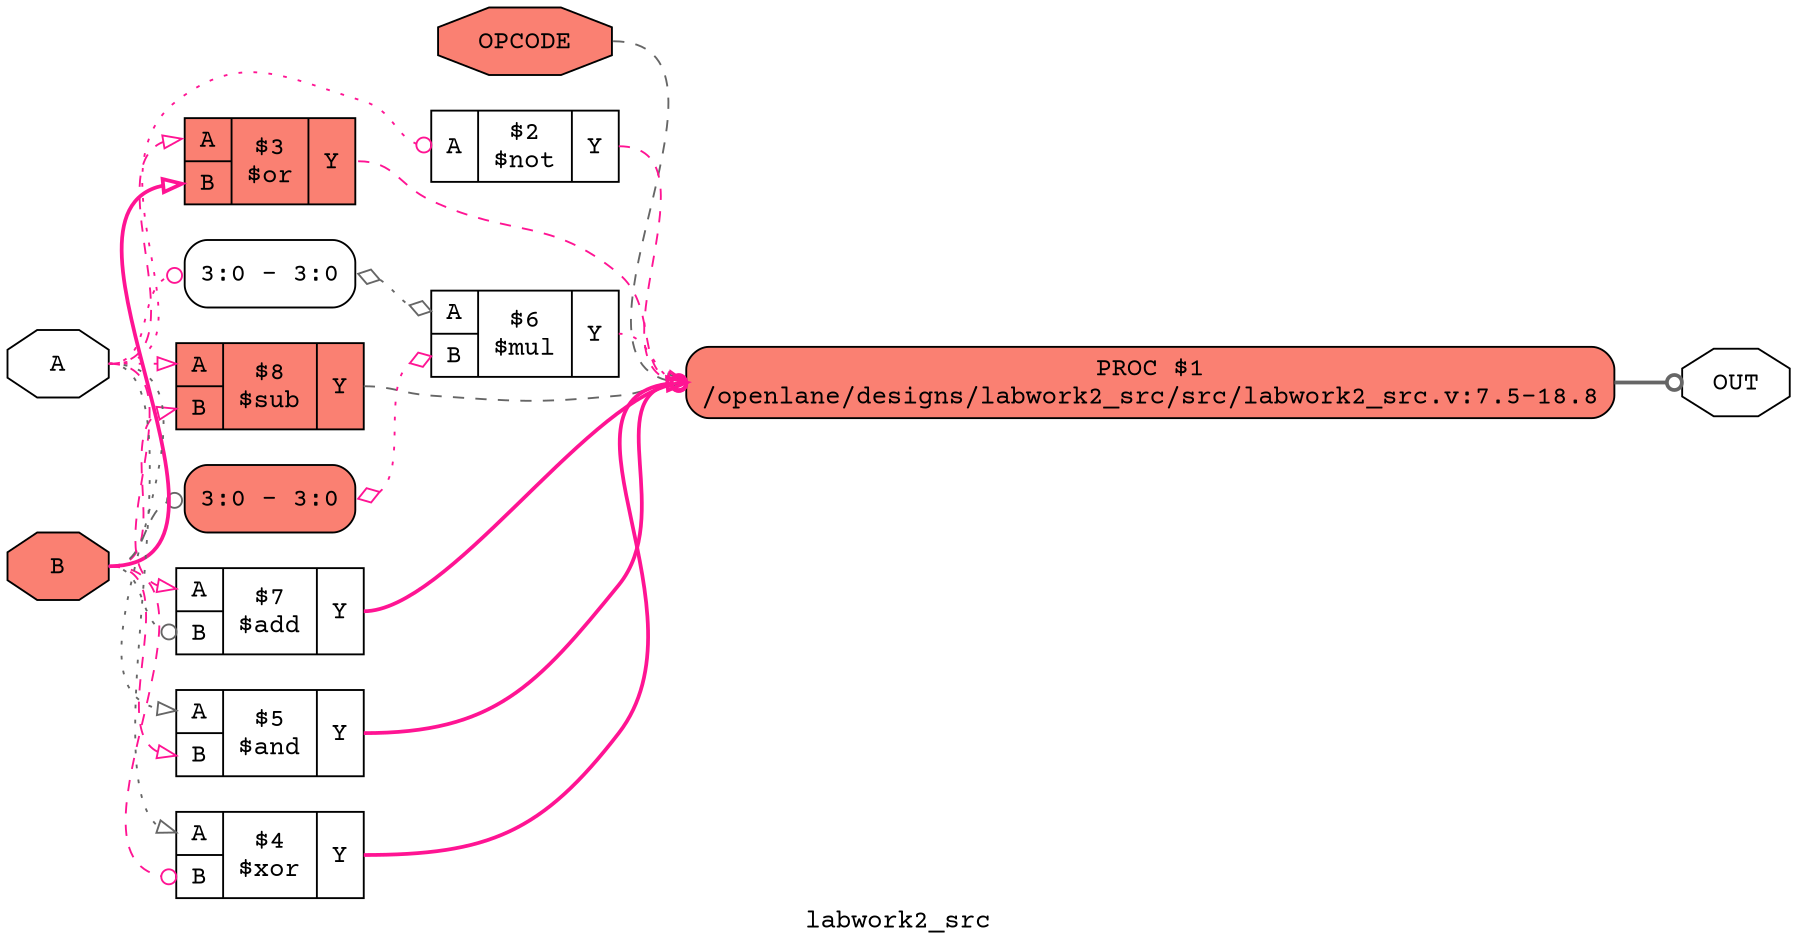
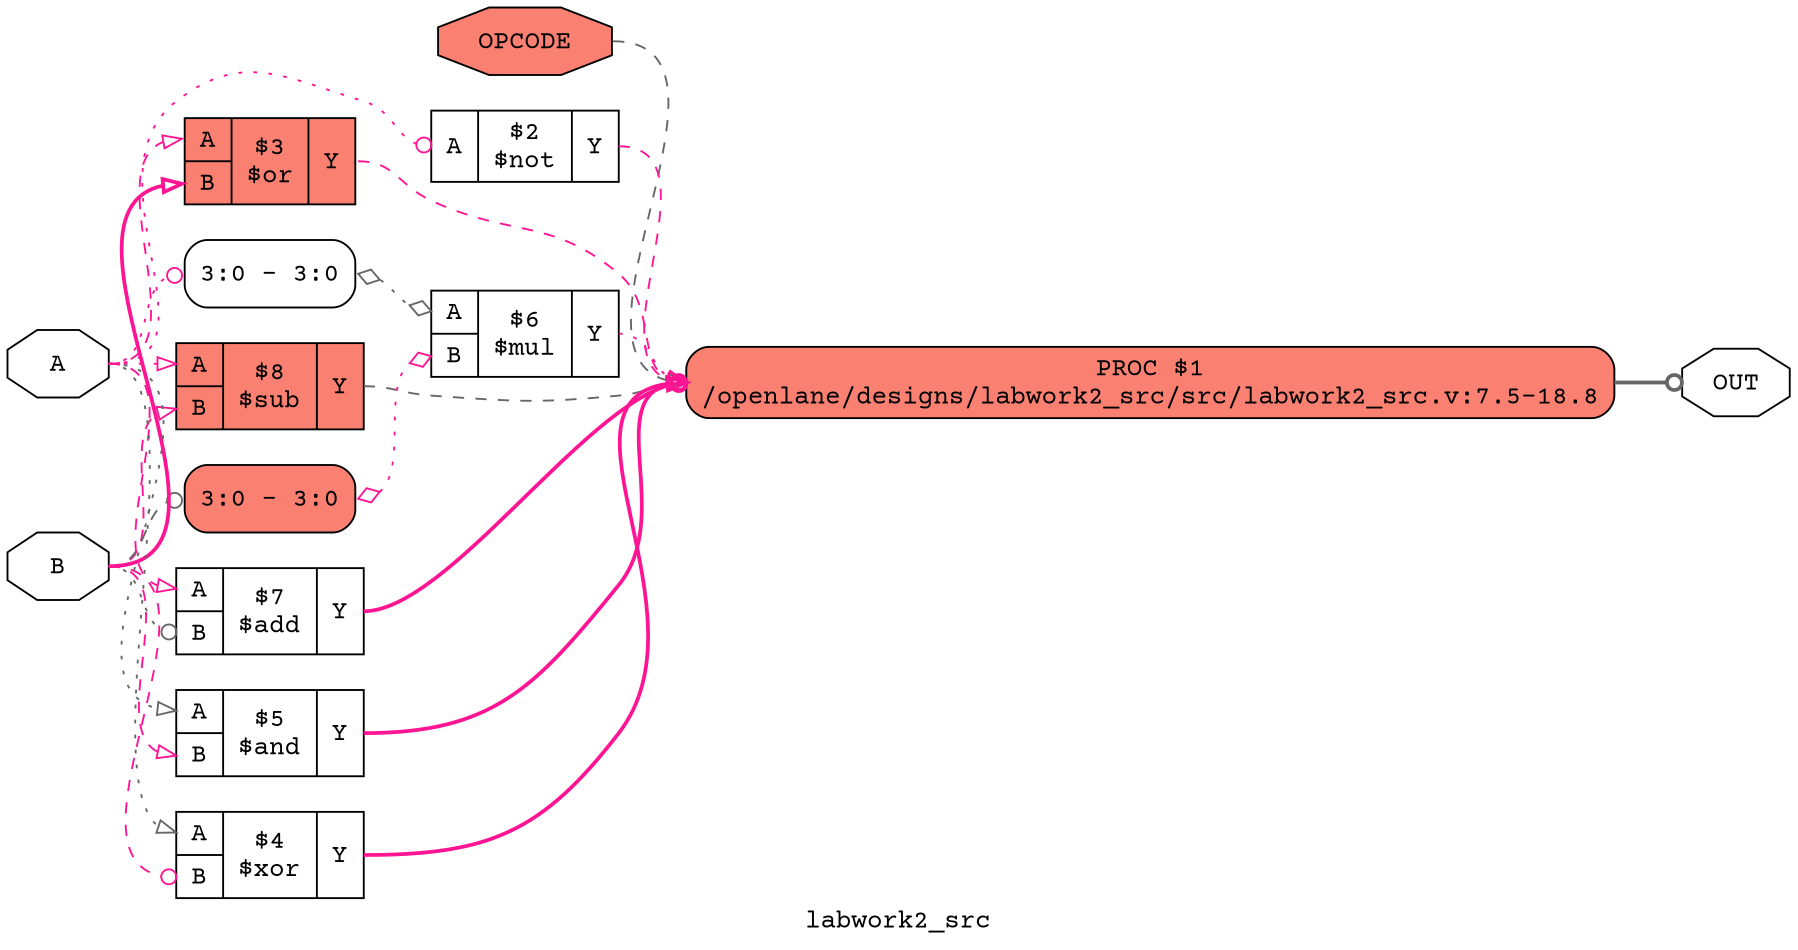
node "B": fillcolor salmon -> white
